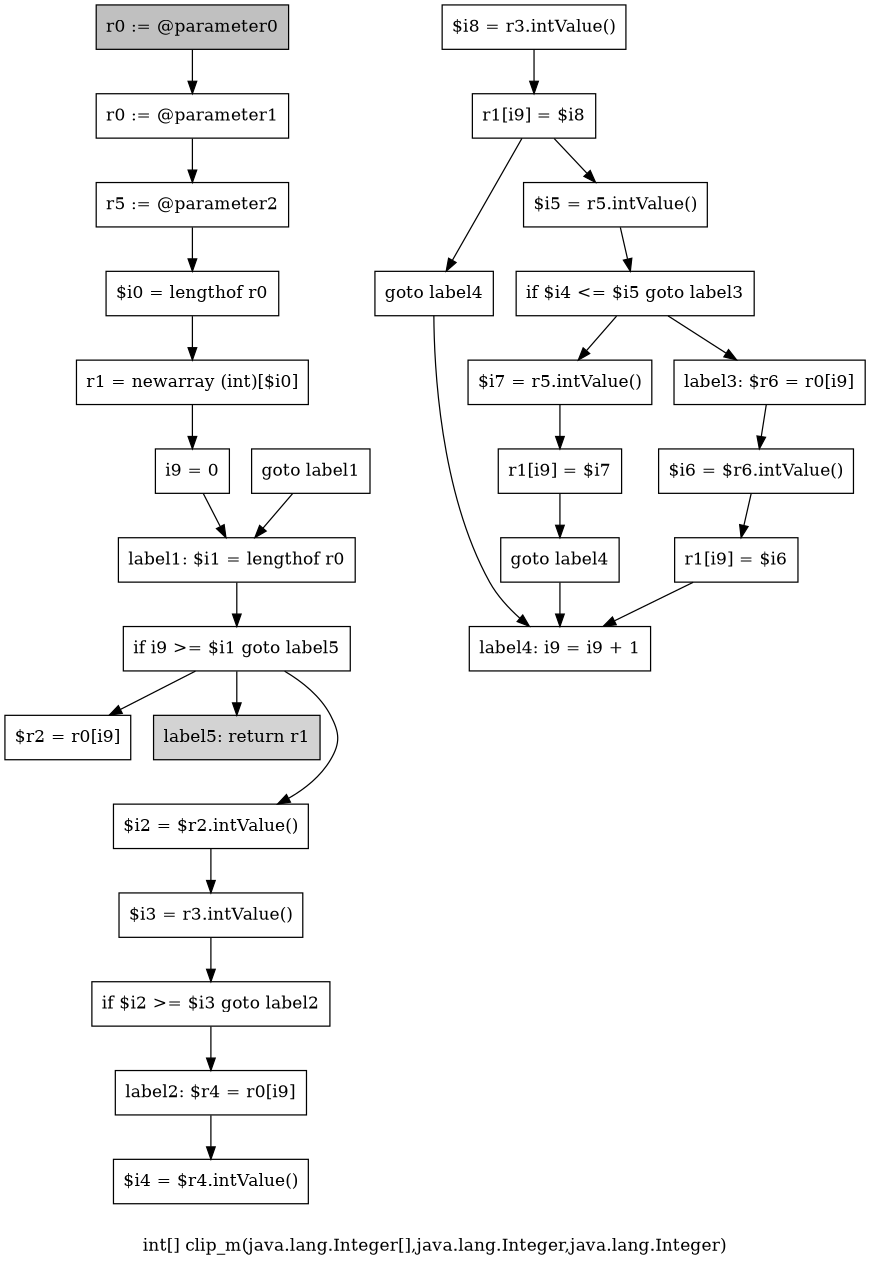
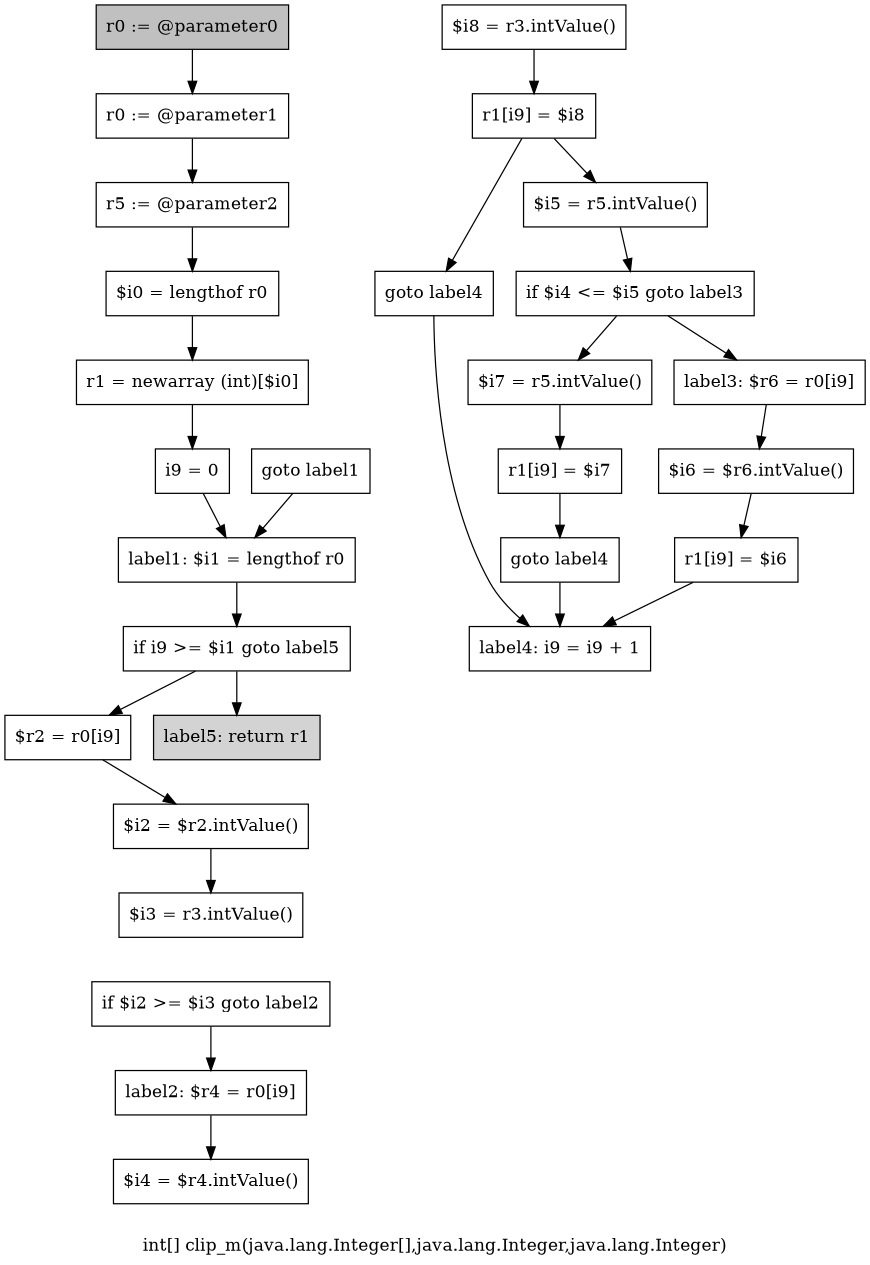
edge "if i9 >= $i1 goto label5" -> "$i2 = $r2.intValue()": now "$r2 = r0[i9]" -> "$i2 = $r2.intValue()"
edge "$i3 = r3.intValue()" -> "if $i2 >= $i3 goto label2": removed
